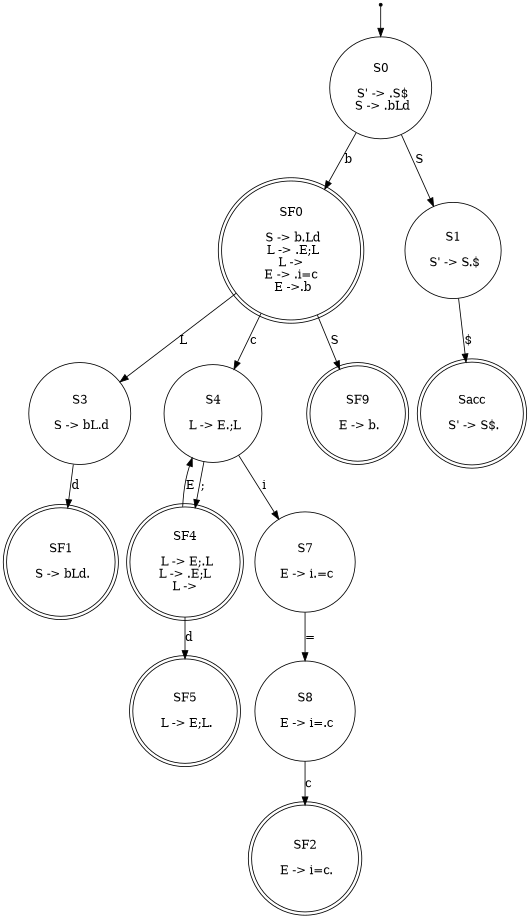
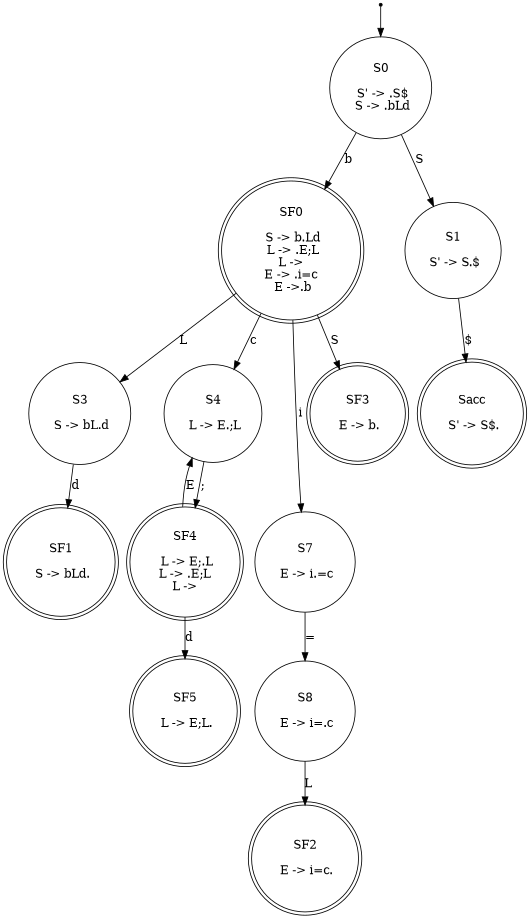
node "SF9 E -> b.": label "SF9 E -> b." -> "SF3 E -> b."
edge "S4 L -> E.;L" -> "S7 E -> i.=c": now "SF0 S -> b.Ld L -> .E;L L -> E -> .i=c E ->.b" -> "S7 E -> i.=c"
edge "S8 E -> i=.c" -> "SF2 E -> i=c.": label "c" -> "L"
